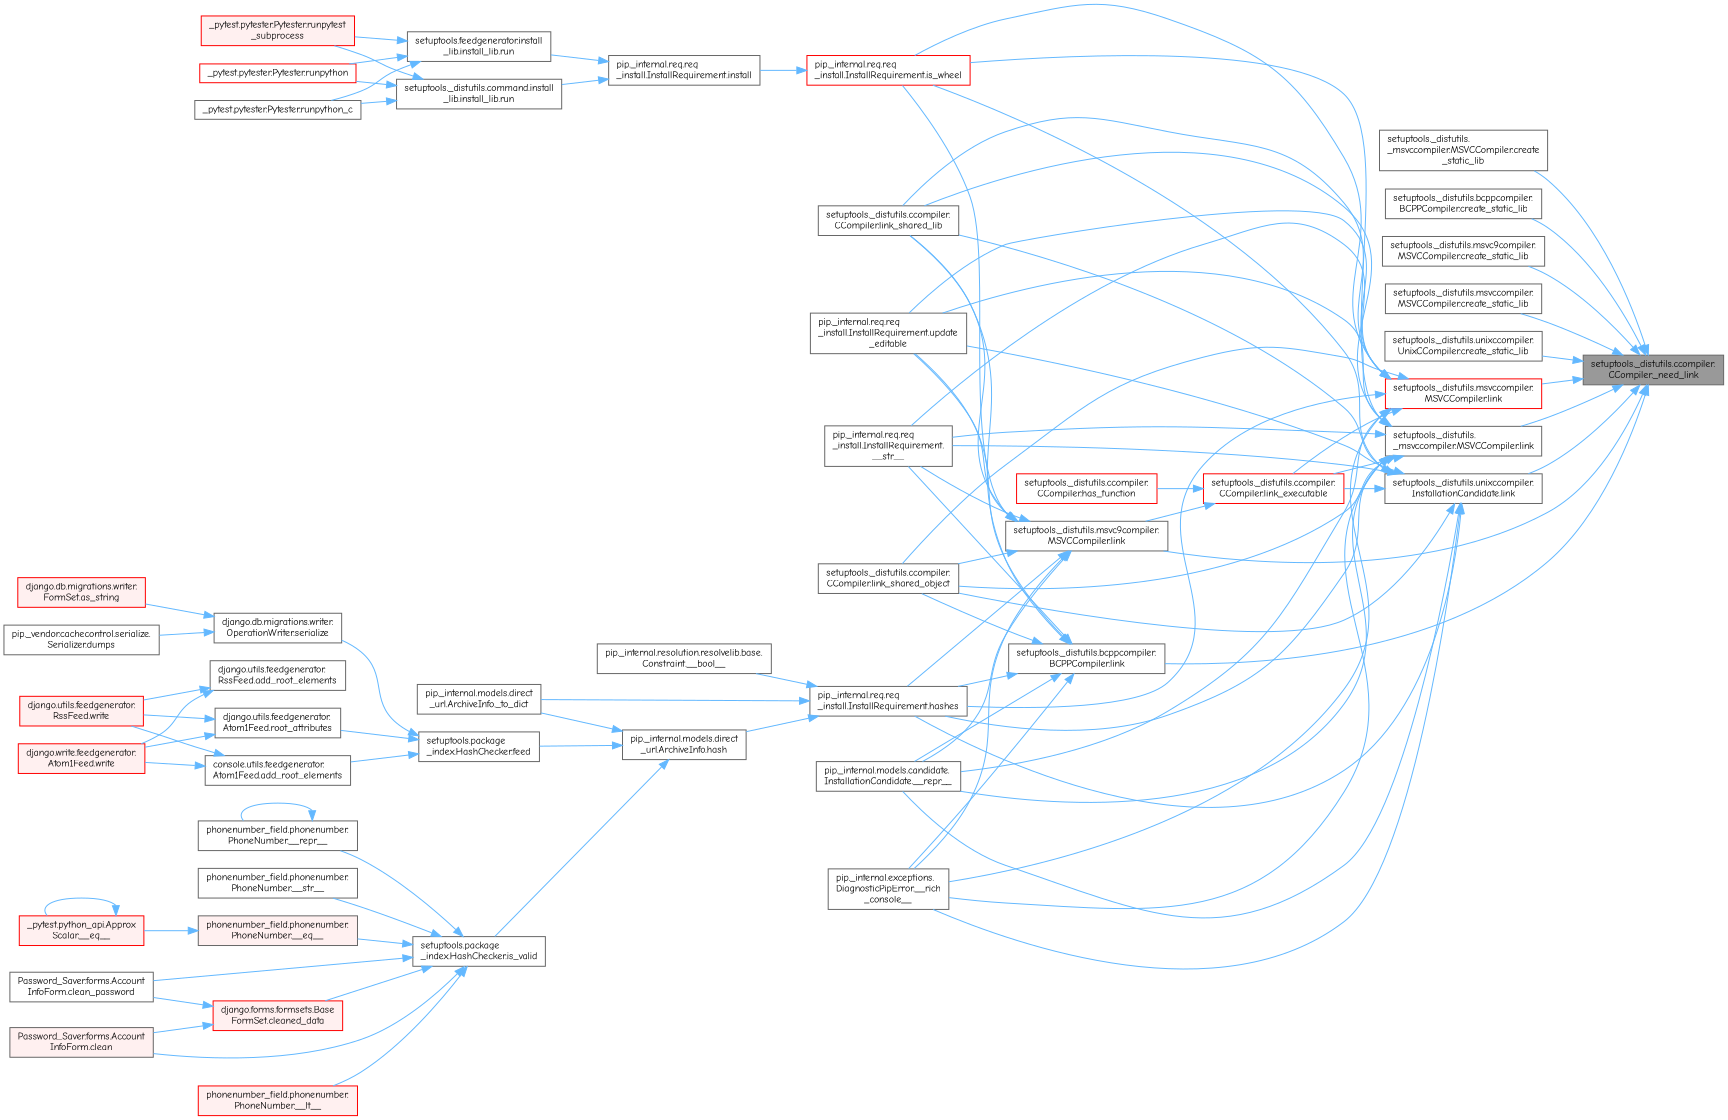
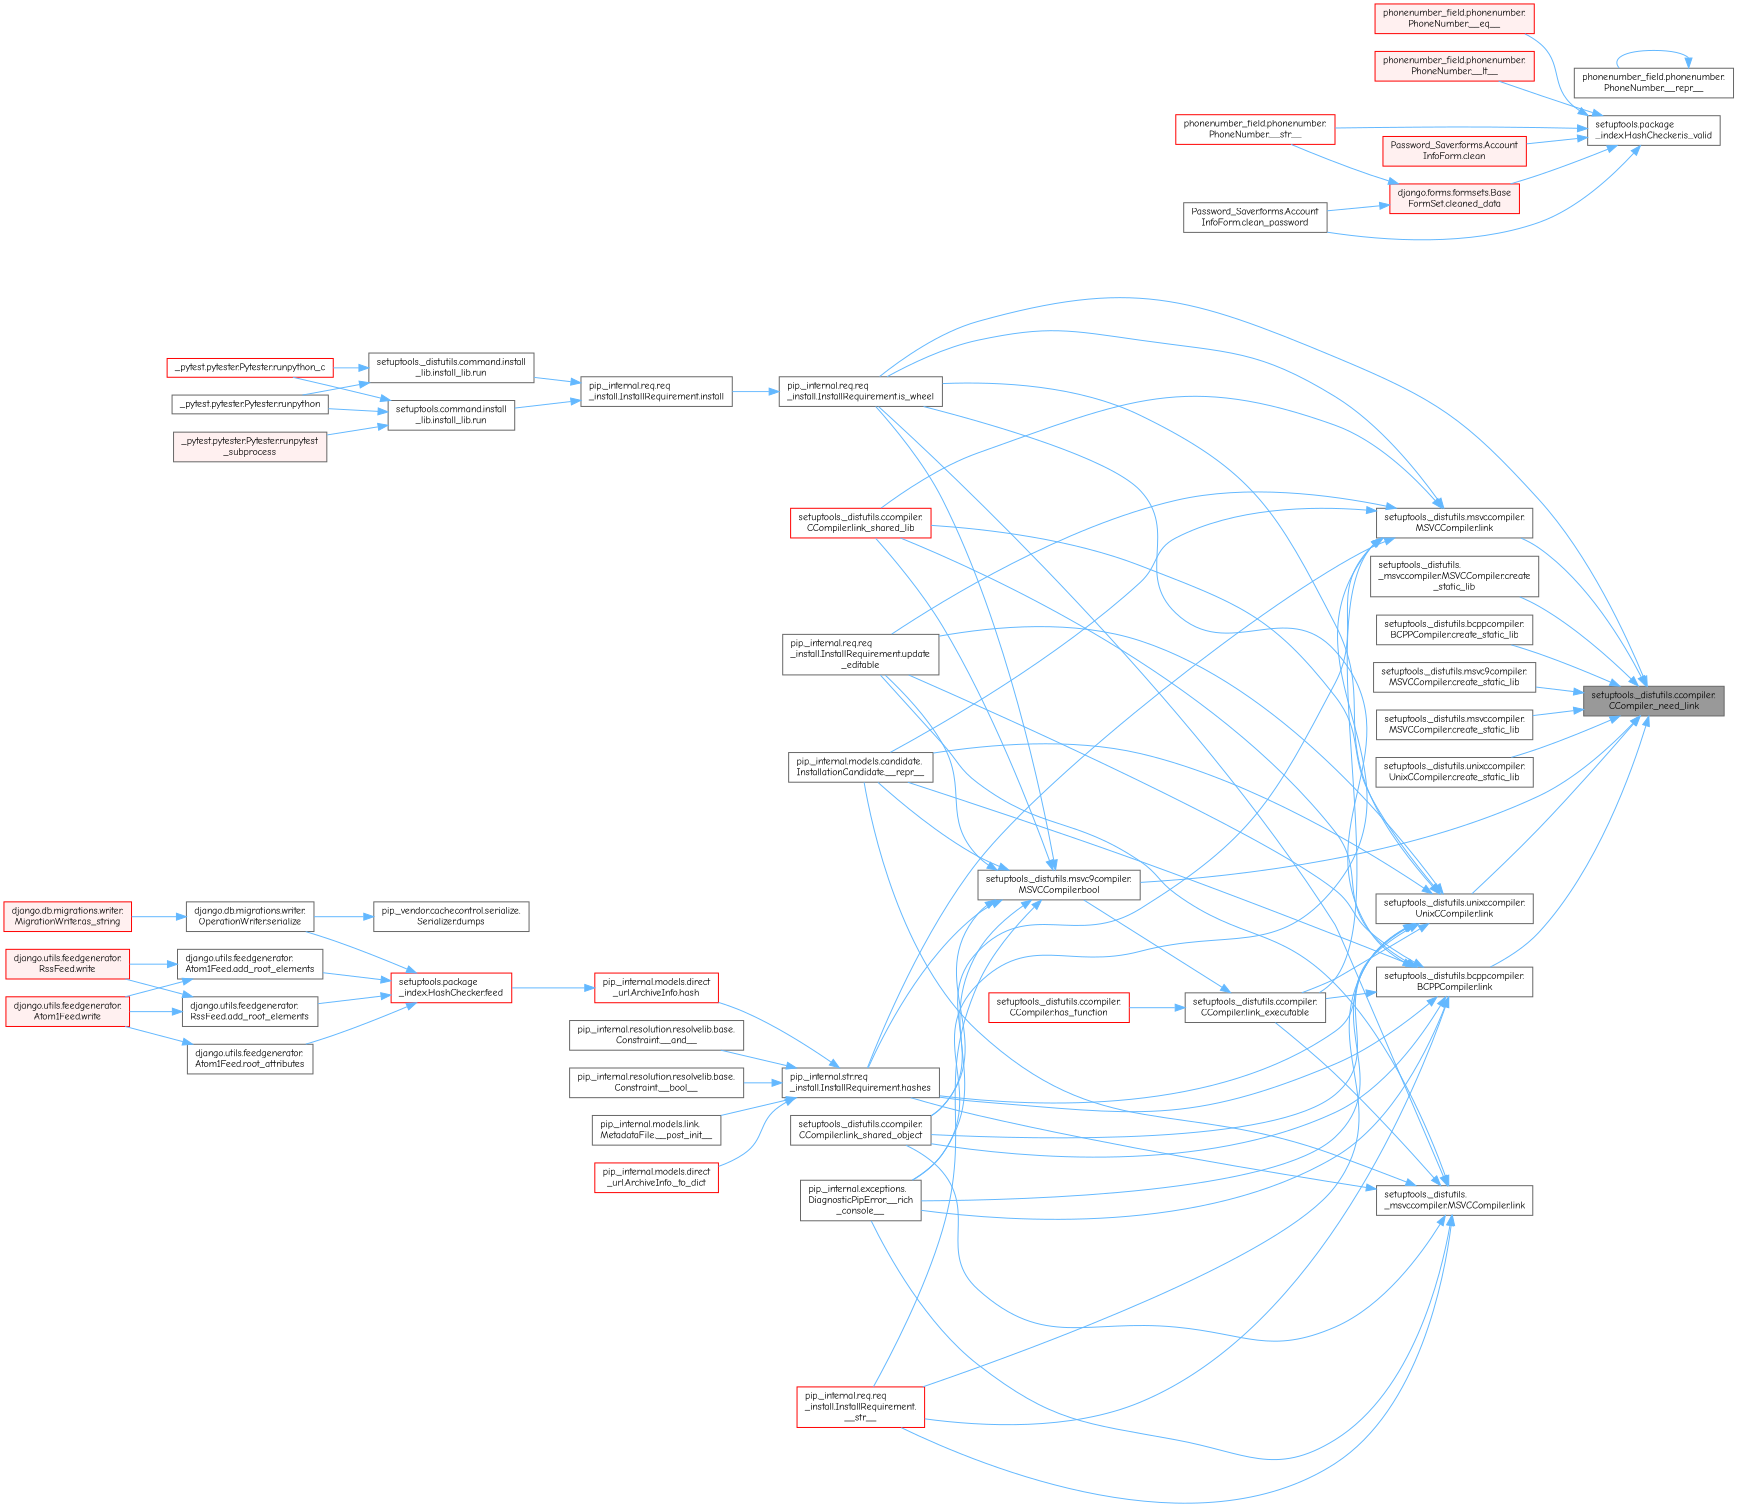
node "_pytest.pytester.Pytester.runpytest _subprocess": color red -> grey40
node "setuptools.feedgenerator.install _lib.install_lib.run": label "setuptools.feedgenerator.install _lib.install_lib.run" -> "setuptools.command.install _lib.install_lib.run"
edge "_pytest.pytester.Pytester.runpytest _subprocess" -> "setuptools._distutils.command.install _lib.install_lib.run": removed
node "pip._internal.req.req _install.InstallRequirement.is_wheel": color red -> grey40
node "_pytest.pytester.Pytester.runpython": color red -> grey40
node "_pytest.pytester.Pytester.runpython_c": color grey40 -> red
edge "setuptools._distutils.ccompiler. CCompiler.link_shared_lib" -> "setuptools._distutils. _msvccompiler.MSVCCompiler.link": removed
node "setuptools._distutils.ccompiler. CCompiler.link_shared_lib": color grey40 -> red
edge "pip._internal.req.req _install.InstallRequirement. __str__" -> "setuptools._distutils.msvccompiler. MSVCCompiler.link": removed
node "setuptools._distutils.msvccompiler. MSVCCompiler.link": color red -> grey40
edge "setuptools._distutils. _msvccompiler.MSVCCompiler.link" -> "setuptools._distutils.ccompiler. CCompiler._need_link": now "pip._internal.req.req _install.InstallRequirement.is_wheel" -> "setuptools._distutils.ccompiler. CCompiler._need_link"
node "pip._internal.req.req _install.InstallRequirement. __str__": color grey40 -> red
node "setuptools._distutils.ccompiler. CCompiler.link_executable": color red -> grey40
node "setuptools._distutils.unixccompiler. InstallationCandidate.link": label "setuptools._distutils.unixccompiler. InstallationCandidate.link" -> "setuptools._distutils.unixccompiler. UnixCCompiler.link"
node "setuptools._distutils.msvc9compiler. MSVCCompiler.link": label "setuptools._distutils.msvc9compiler. MSVCCompiler.link" -> "setuptools._distutils.msvc9compiler. MSVCCompiler.bool"
node "django.db.migrations.writer. FormSet.as_string": label "django.db.migrations.writer. FormSet.as_string" -> "django.db.migrations.writer. MigrationWriter.as_string"
edge "pip._internal.req.req _install.InstallRequirement.is_wheel" -> "setuptools._distutils.bcppcompiler. BCPPCompiler.link": added
edge "pip._vendor.cachecontrol.serialize. Serializer.dumps" -> "django.db.migrations.writer. OperationWriter.serialize": reversed
node "pip._internal.models.direct _url.ArchiveInfo._to_dict": color grey40 -> red
node "pip._internal.req.req _install.InstallRequirement.hashes": label "pip._internal.req.req _install.InstallRequirement.hashes" -> "pip._internal.str.req _install.InstallRequirement.hashes"
edge "django.utils.feedgenerator. RssFeed.write" -> "django.utils.feedgenerator. Atom1Feed.root_attributes": removed
edge "pip._internal.models.direct _url.ArchiveInfo._to_dict" -> "pip._internal.models.direct _url.ArchiveInfo.hash": removed
node "pip._internal.models.direct _url.ArchiveInfo.hash": color grey40 -> red
node "setuptools.package _index.HashChecker.feed": color grey40 -> red
node "django.write.feedgenerator. Atom1Feed.write": label "django.write.feedgenerator. Atom1Feed.write" -> "django.utils.feedgenerator. Atom1Feed.write"
node "console.utils.feedgenerator. Atom1Feed.add_root_elements": label "console.utils.feedgenerator. Atom1Feed.add_root_elements" -> "django.utils.feedgenerator. Atom1Feed.add_root_elements"
edge "setuptools.package _index.HashChecker.is_valid" -> "pip._internal.models.direct _url.ArchiveInfo.hash": removed
node "phonenumber_field.phonenumber. PhoneNumber.__str__": color grey40 -> red
edge "phonenumber_field.phonenumber. PhoneNumber.__repr__" -> "setuptools.package _index.HashChecker.is_valid": removed
node "_pytest.python_api.Approx Scalar.__eq__": removed
node "phonenumber_field.phonenumber. PhoneNumber.__eq__": color grey40 -> red
edge "setuptools._distutils.ccompiler. CCompiler.link_executable" -> "setuptools._distutils.bcppcompiler. BCPPCompiler.link": added
edge "django.utils.feedgenerator. RssFeed.add_root_elements" -> "setuptools.package _index.HashChecker.feed": added
edge "Password_Saver.forms.Account InfoForm.clean" -> "django.forms.formsets.Base FormSet.cleaned_data": now "phonenumber_field.phonenumber. PhoneNumber.__str__" -> "django.forms.formsets.Base FormSet.cleaned_data"
node "pip._internal.resolution.resolvelib.base. Constraint.__and__": added
node "Password_Saver.forms.Account InfoForm.clean": color grey40 -> red
node "pip._internal.models.link. MetadataFile.__post_init__": added
